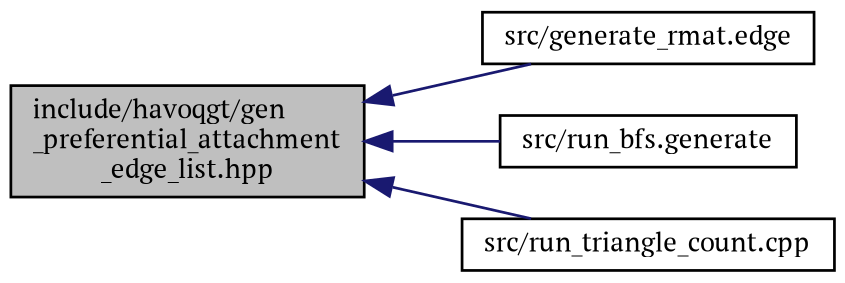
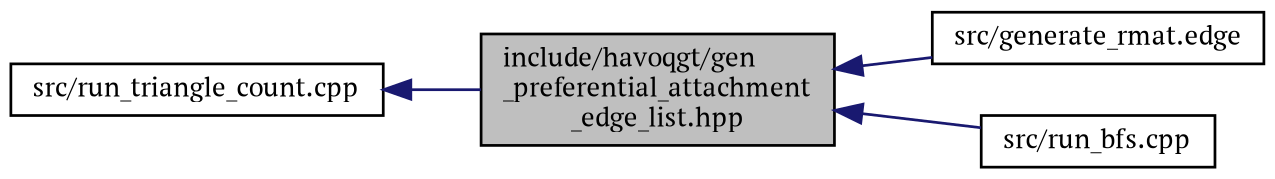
node "src/run_bfs.generate": label "src/run_bfs.generate" -> "src/run_bfs.cpp"
edge "src/run_triangle_count.cpp" -> "include/havoqgt/gen _preferential_attachment _edge_list.hpp": reversed
